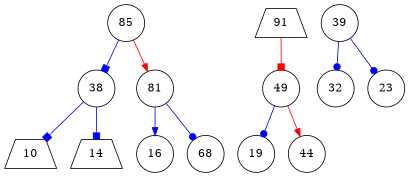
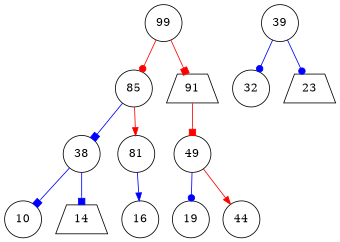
node "99": added
node "23": shape circle -> trapezium
node "10": shape trapezium -> circle
node "68": removed
